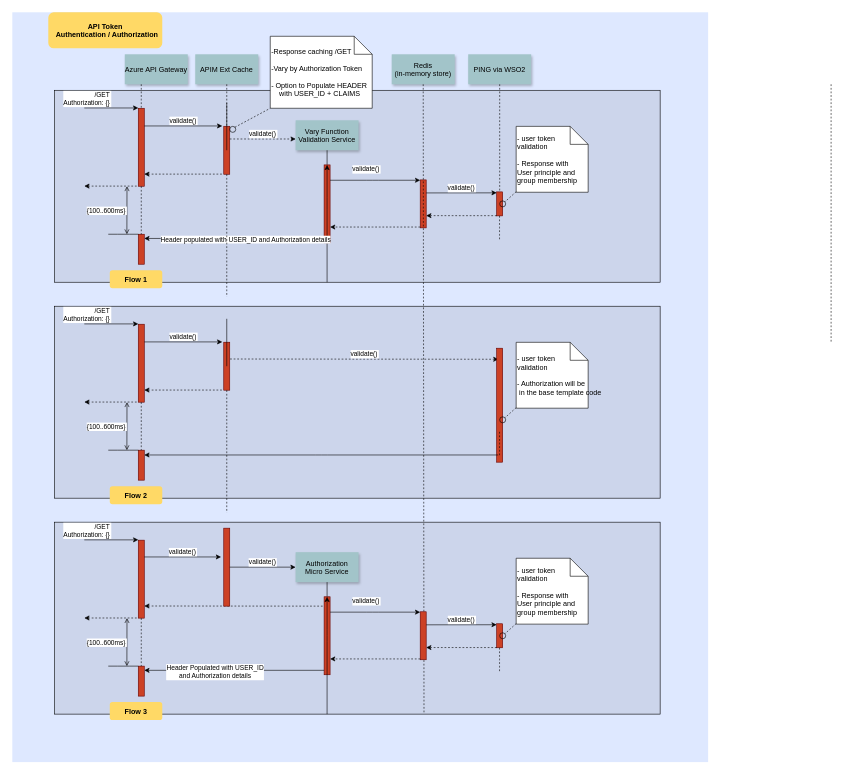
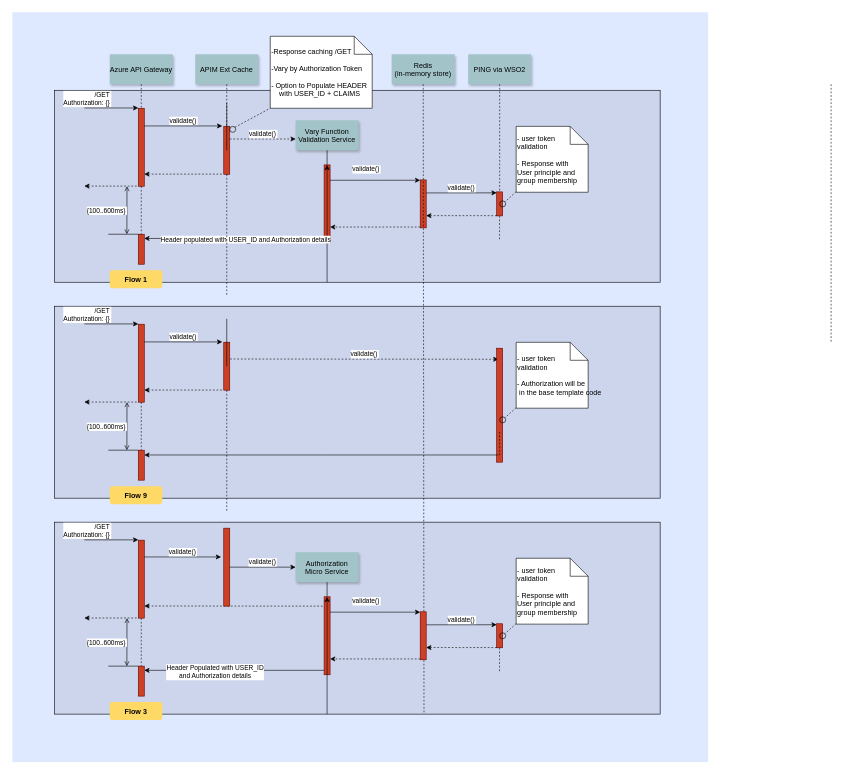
node "API Token Authentication / Authorization": removed
node "Azure API Gateway": moved (156, 69) -> (141, 69)
node "Flow 2": label "Flow 2" -> "Flow 9"
